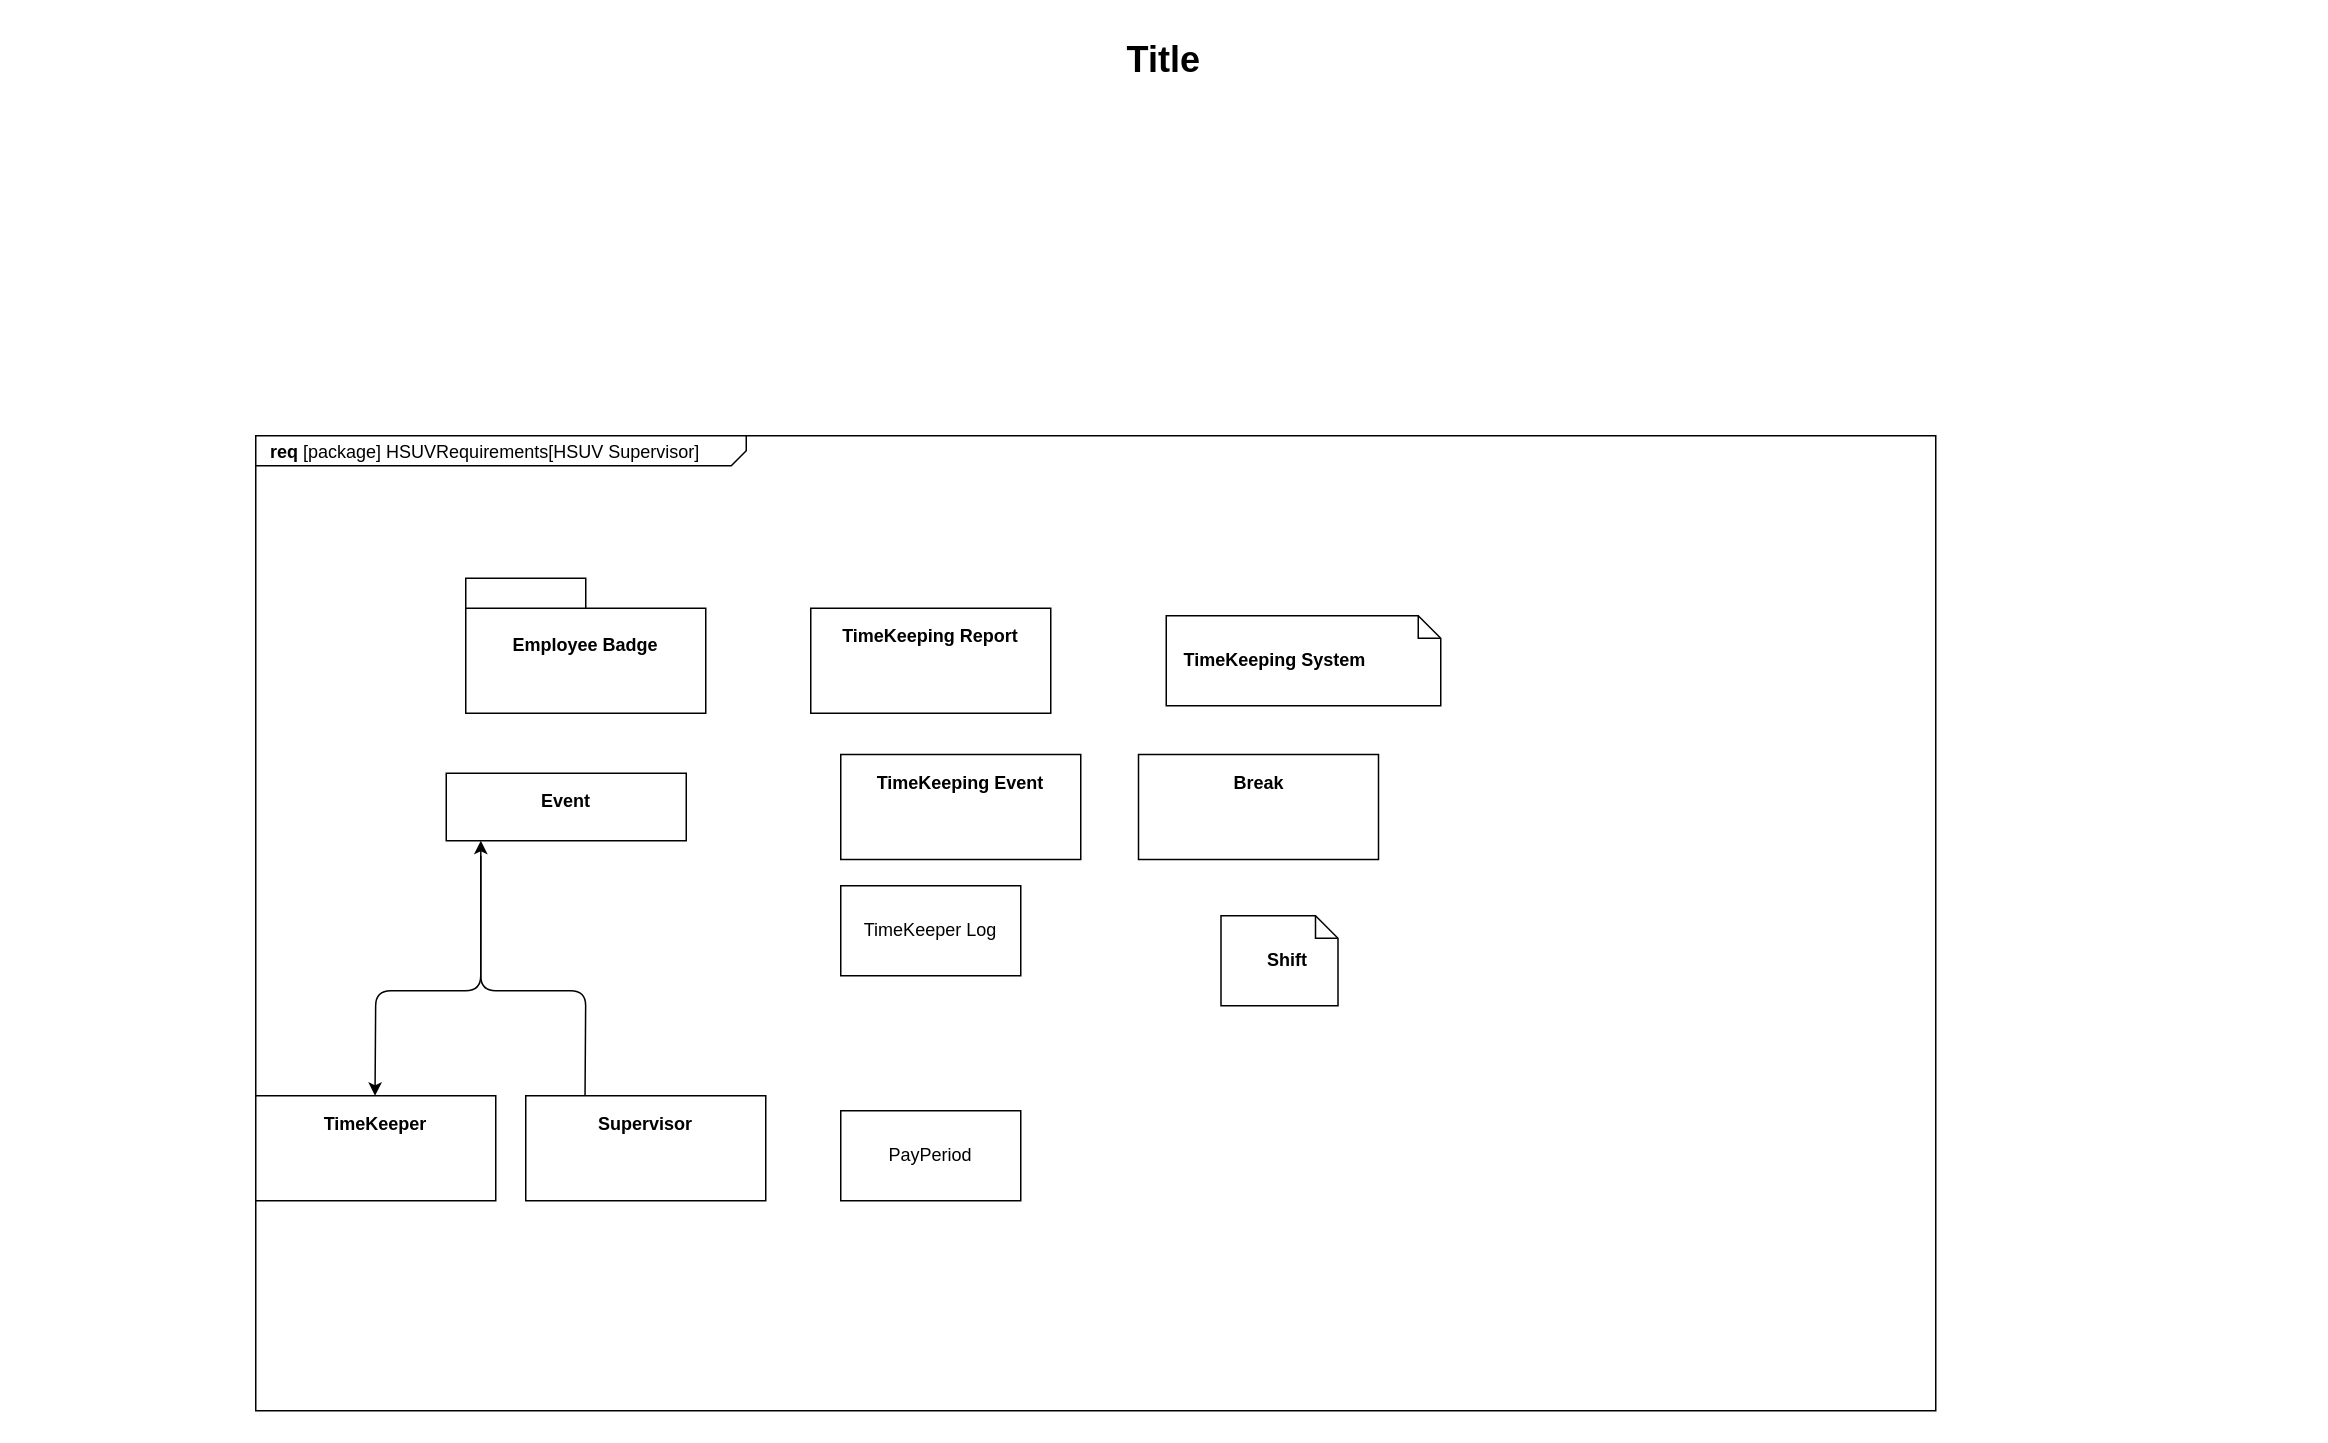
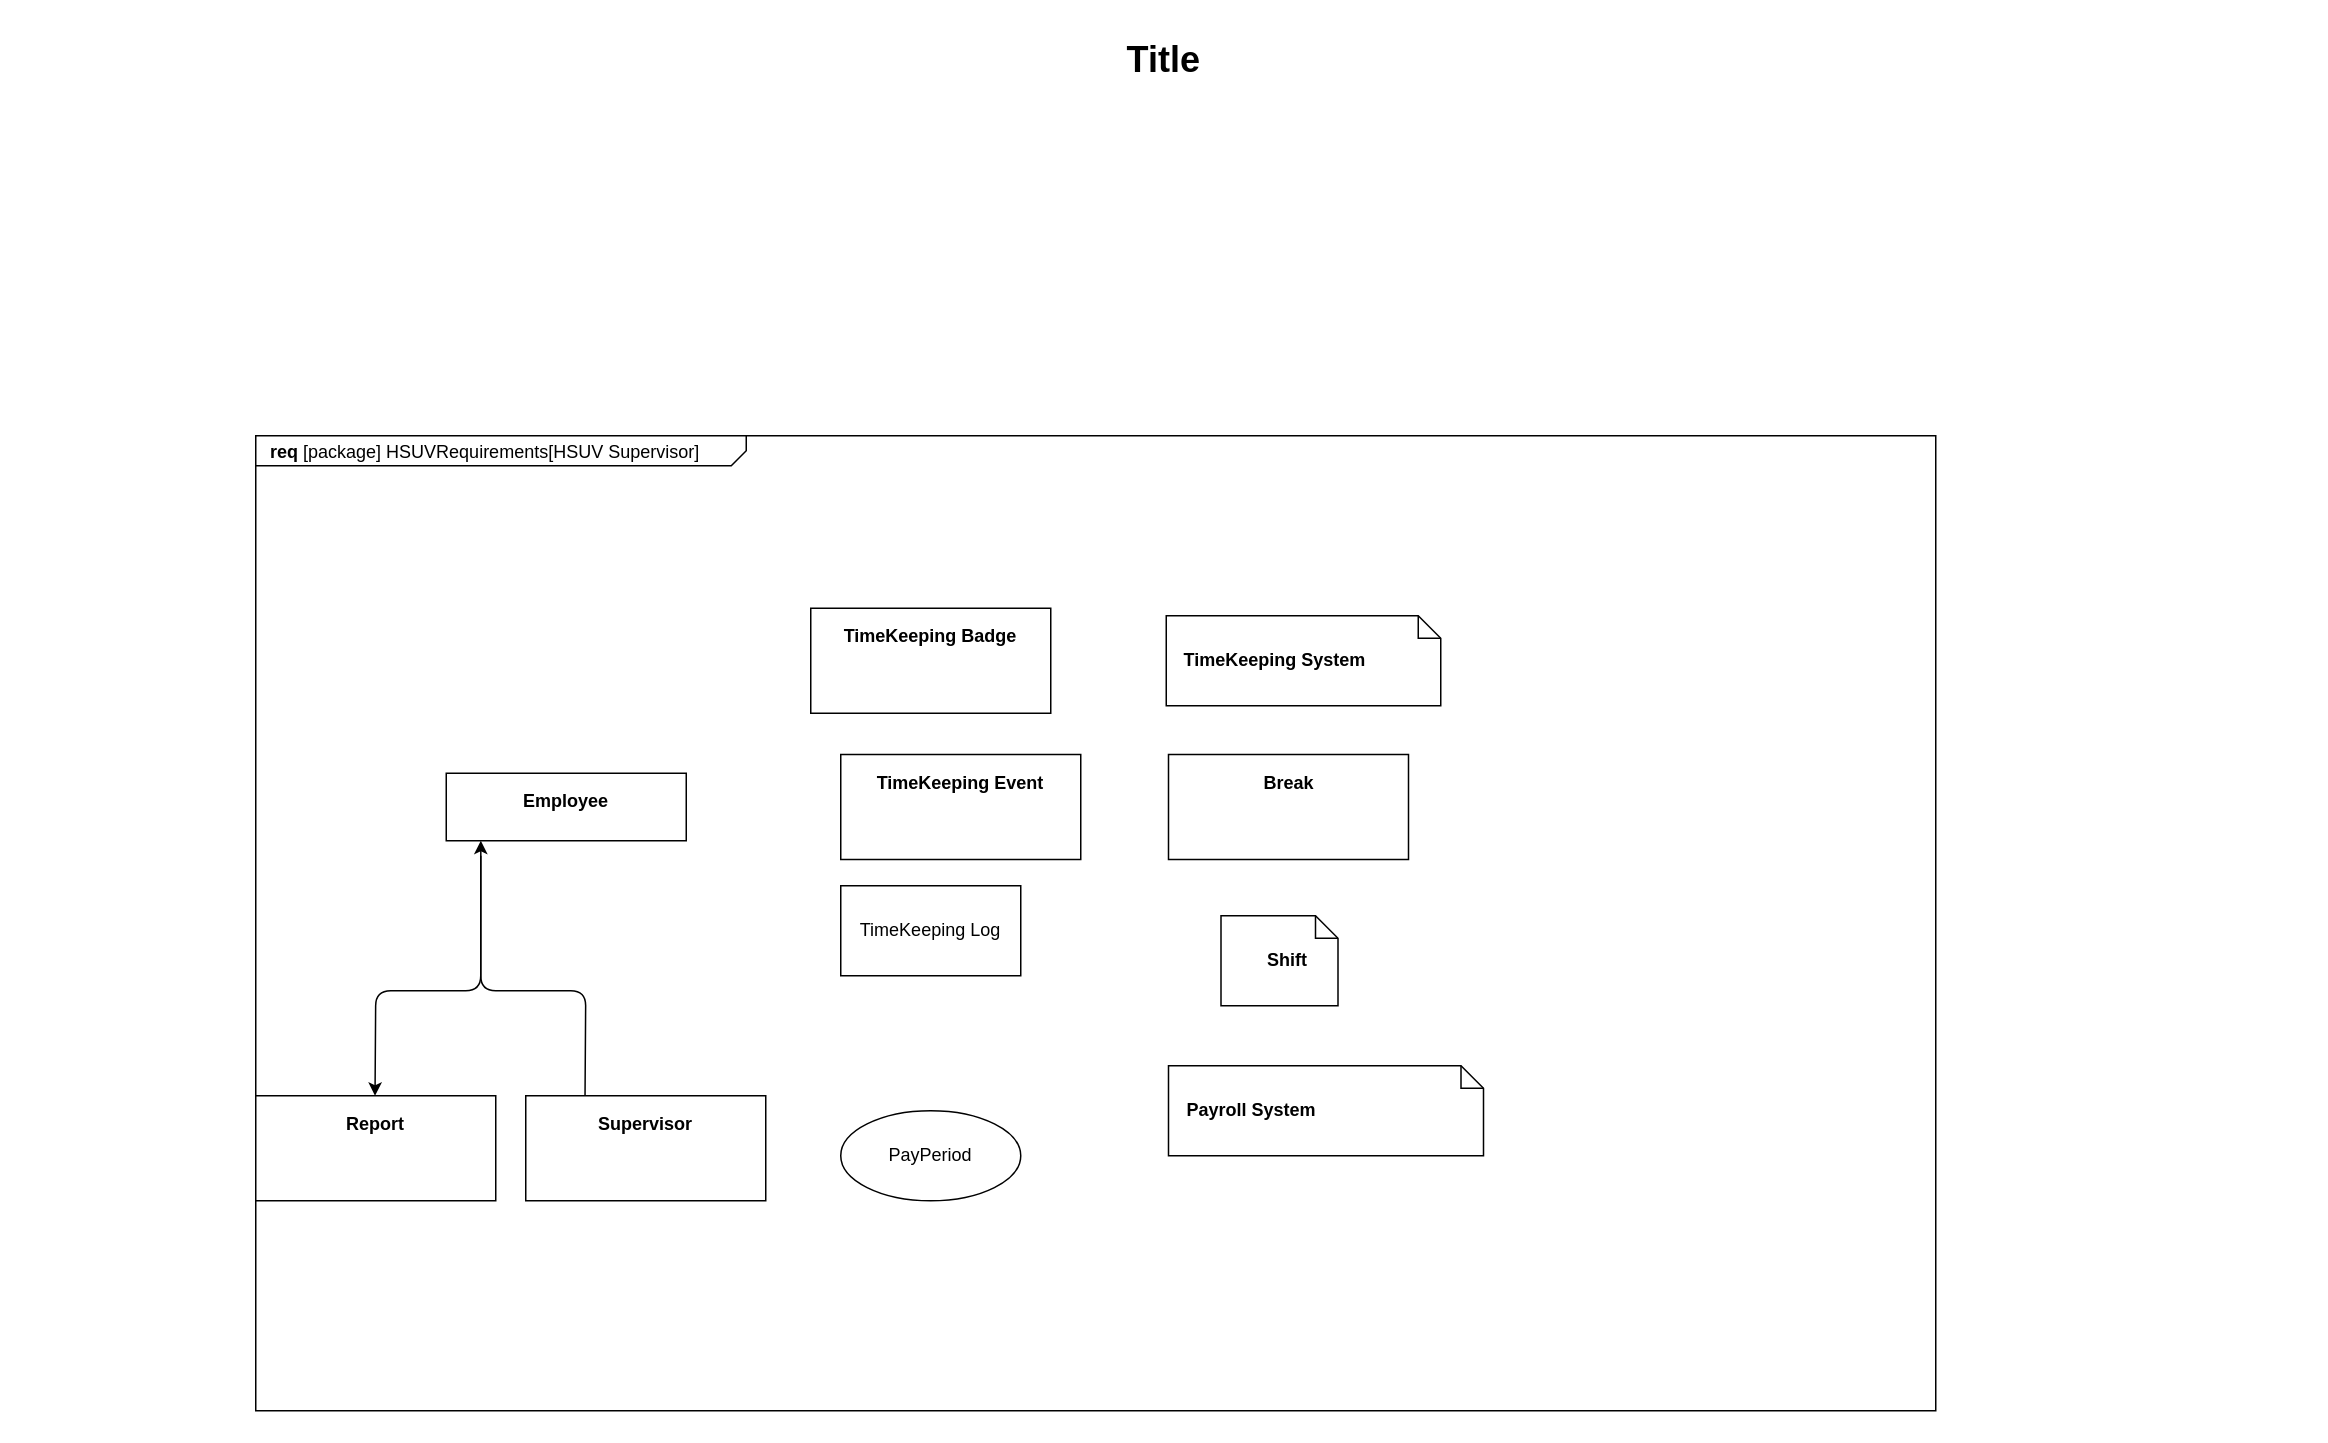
node "TimeKeeping Report": label "TimeKeeping Report" -> "TimeKeeping Badge"
node "Employee Badge": removed
node "Event": label "Event" -> "Employee"
node "Break": moved (1259, 807) -> (1289, 807)
node "TimeKeeper Log": label "TimeKeeper Log" -> "TimeKeeping Log"
node "TimeKeeper": label "TimeKeeper" -> "Report"
node "Payroll System": added
node "PayPeriod": shape rectangle -> ellipse
